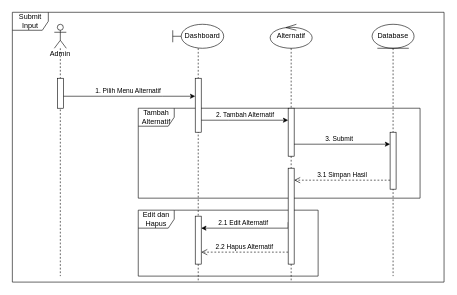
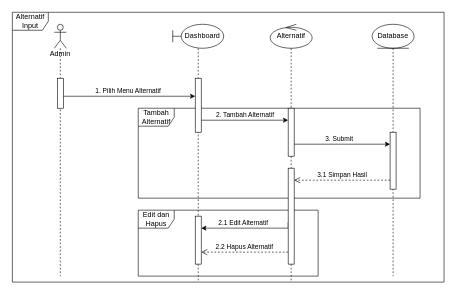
node "Submit Input": label "Submit Input" -> "Alternatif Input"
